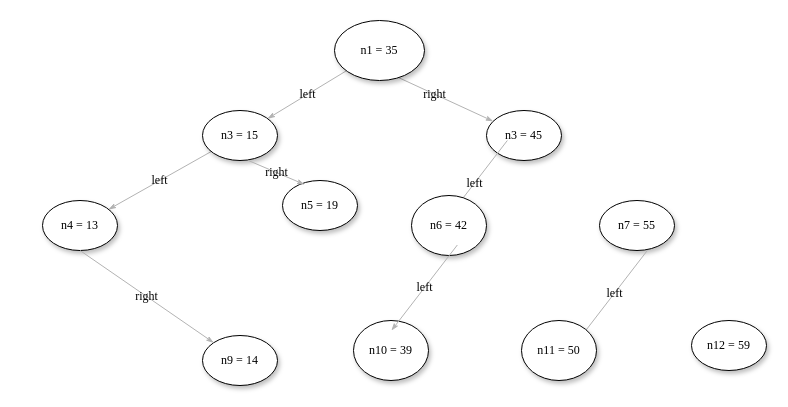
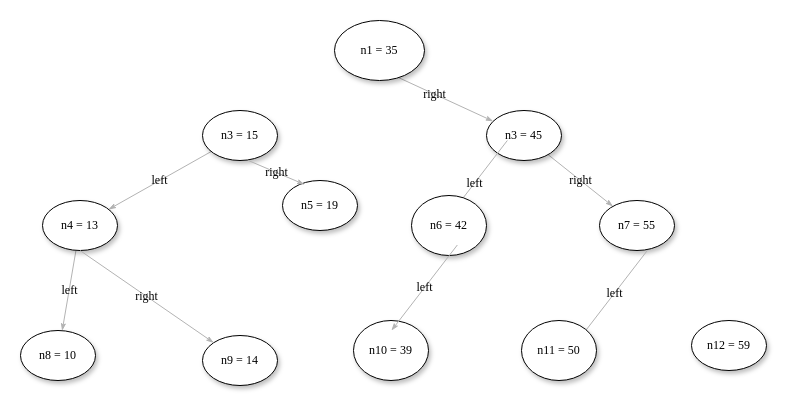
edge "n1 = 35" -> "n3 = 15": removed, label "left"
edge "n3 = 45" -> "n7 = 55": added, label "right"
edge "n4 = 13" -> "n8 = 10": added, label "left"
node "n8 = 10": added
